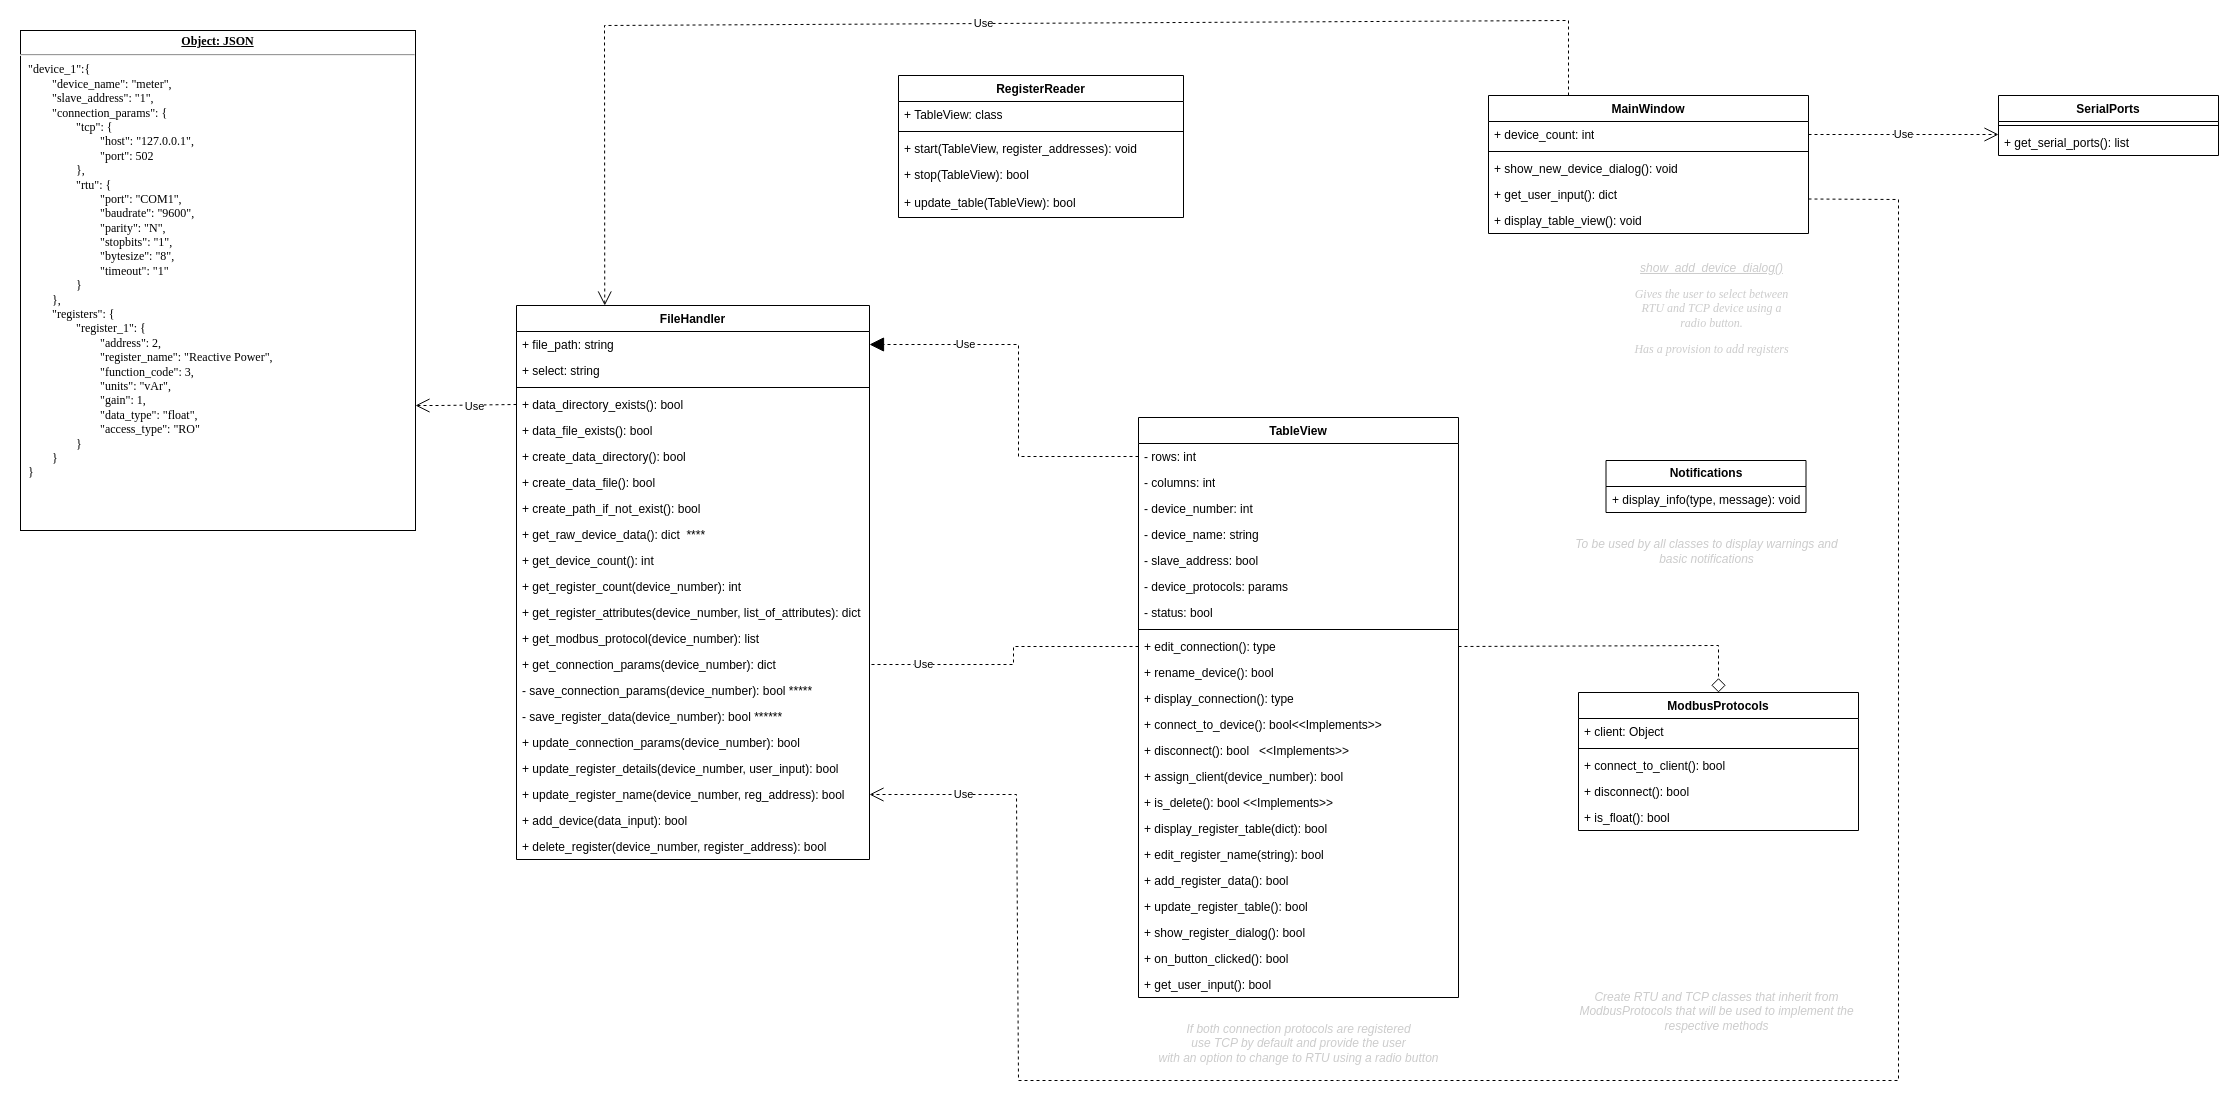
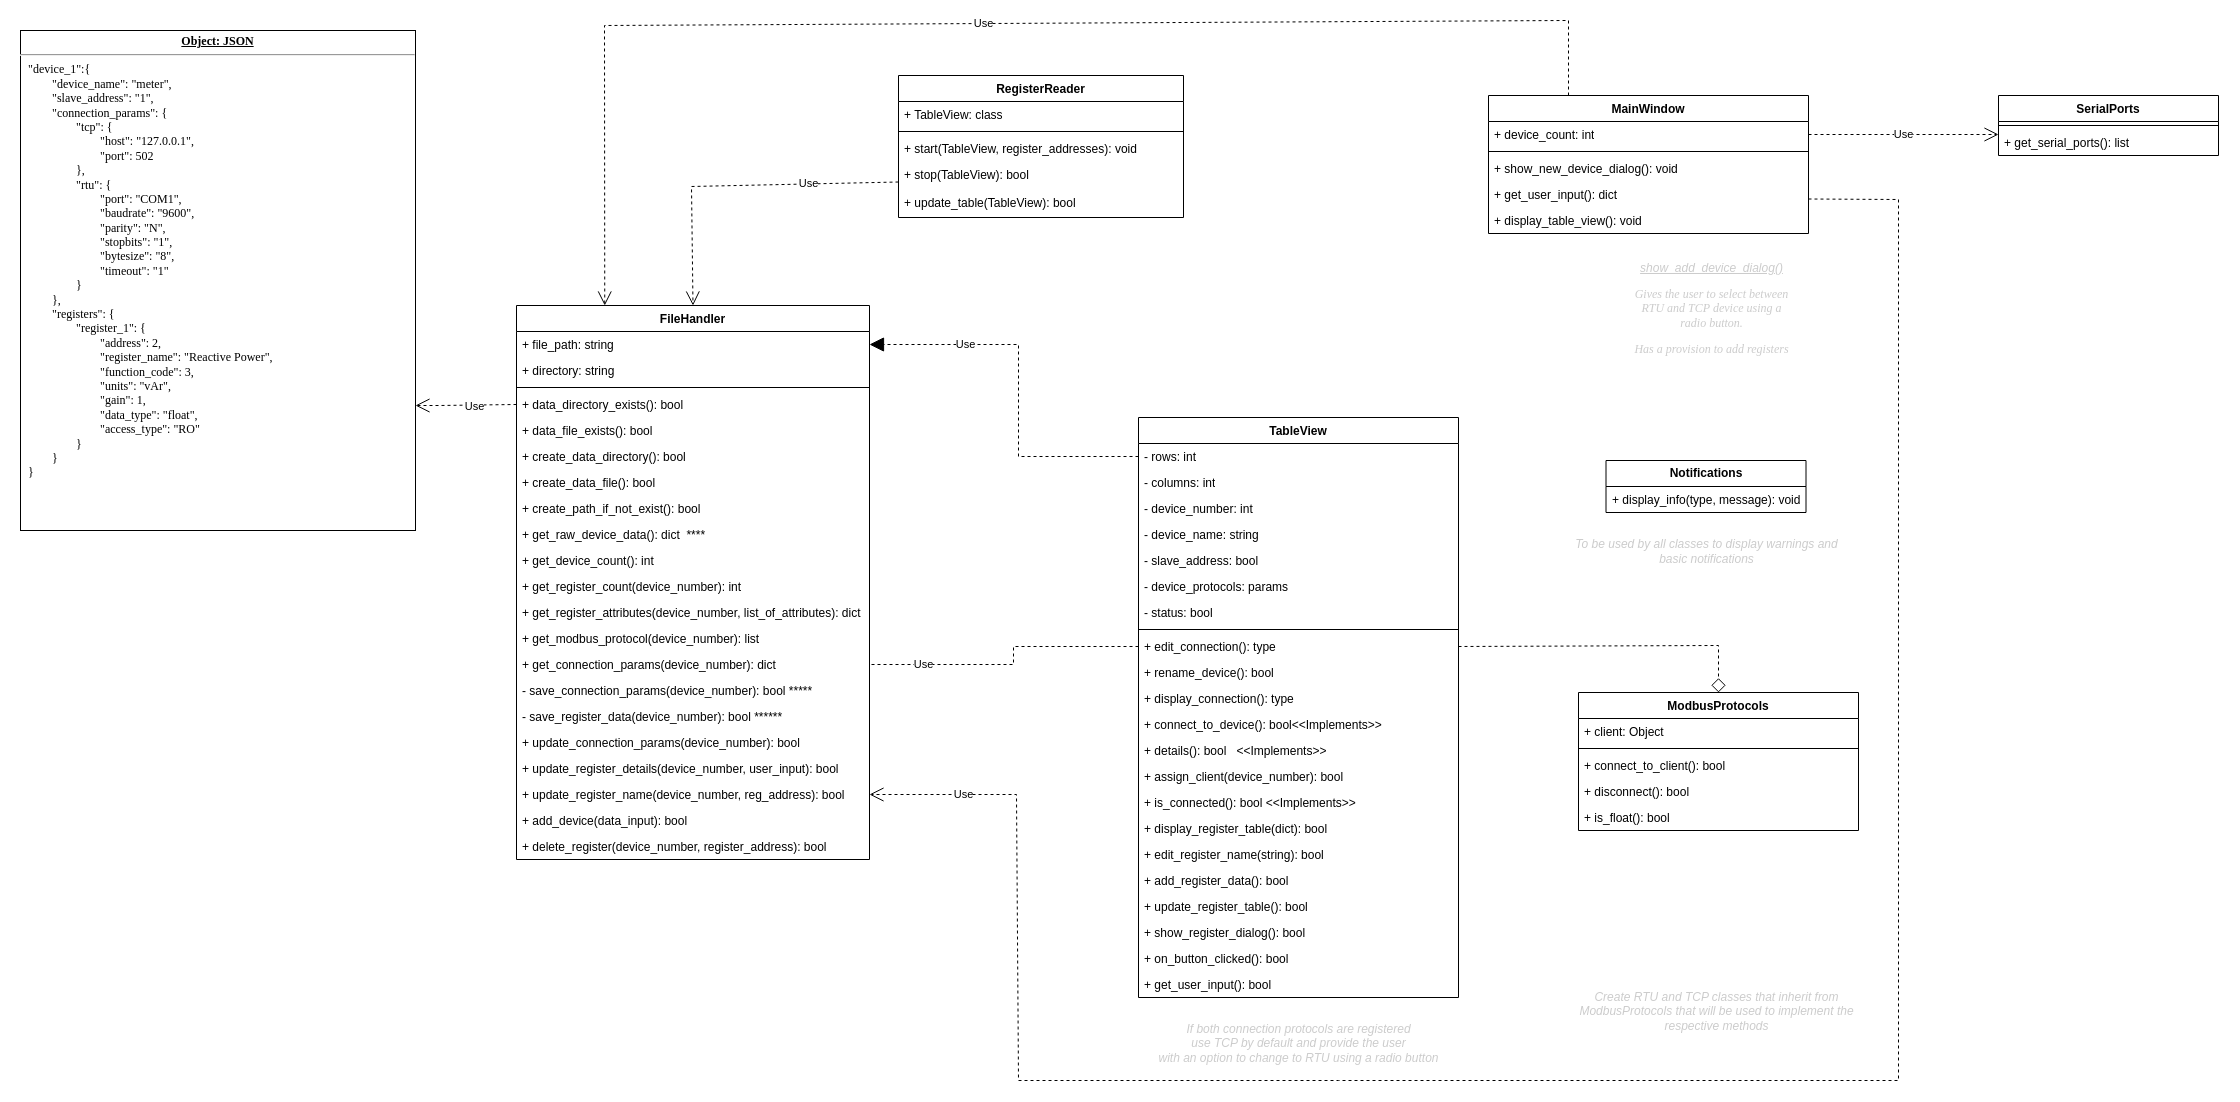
edge "RegisterReader" -> "FileHandler": added, label "Use"
node "+ select: string": label "+ select: string" -> "+ directory: string"
node "+ disconnect(): bool <<Implements>>": label "+ disconnect(): bool <<Implements>>" -> "+ details(): bool <<Implements>>"
node "+ is_delete(): bool <<Implements>>": label "+ is_delete(): bool <<Implements>>" -> "+ is_connected(): bool <<Implements>>"
